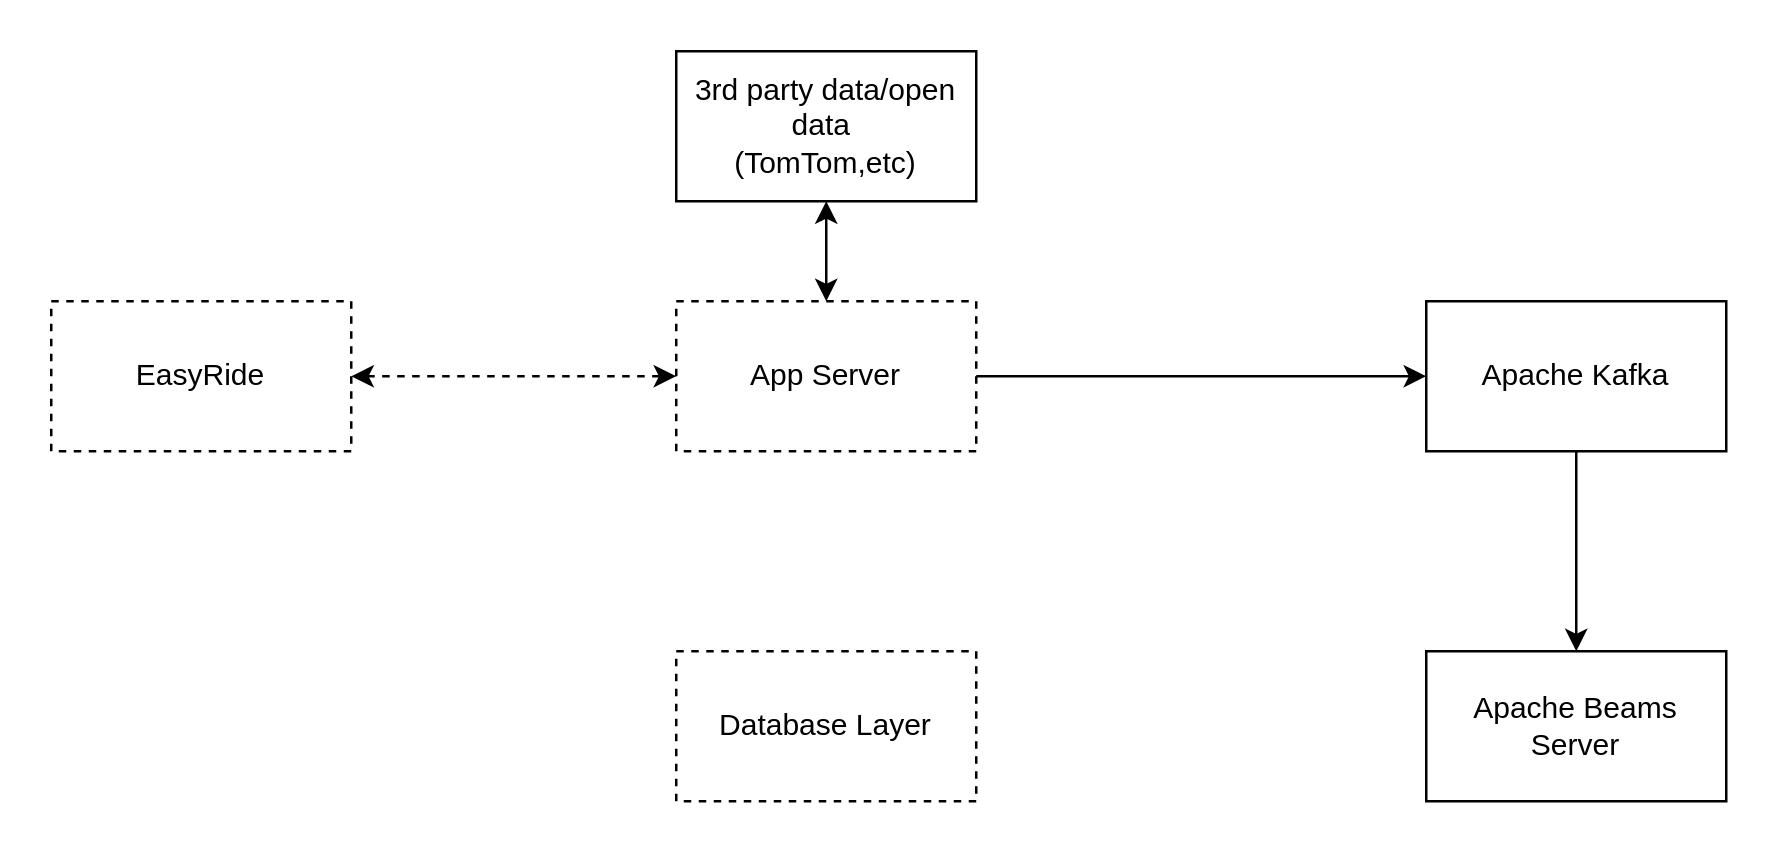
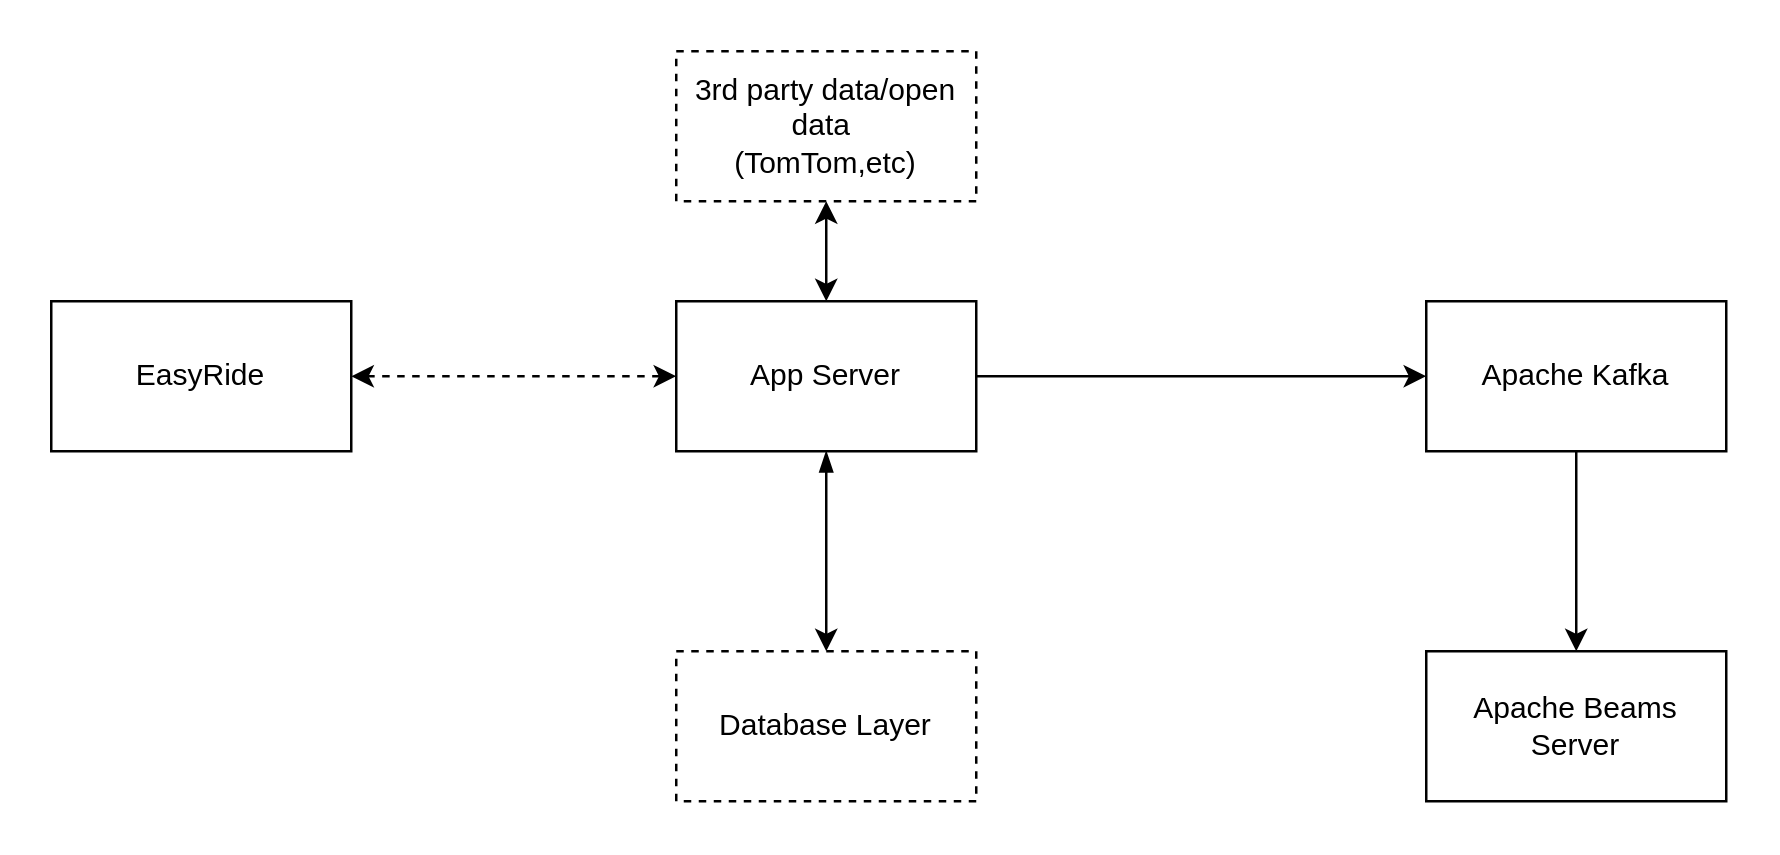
node "3rd party data/open data (TomTom,etc)": style solid -> dashed
node "EasyRide": style dashed -> solid
node "App Server": style dashed -> solid
edge "App Server" -- "Database Layer": added
